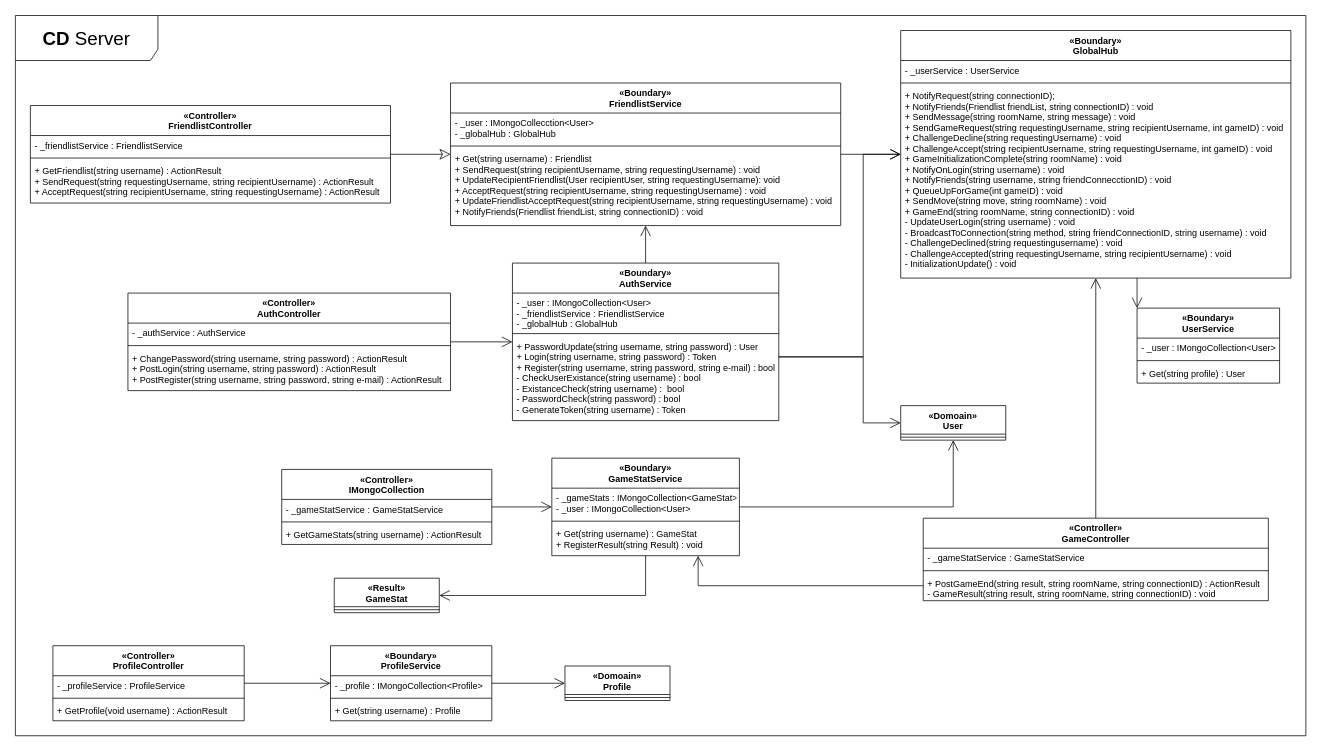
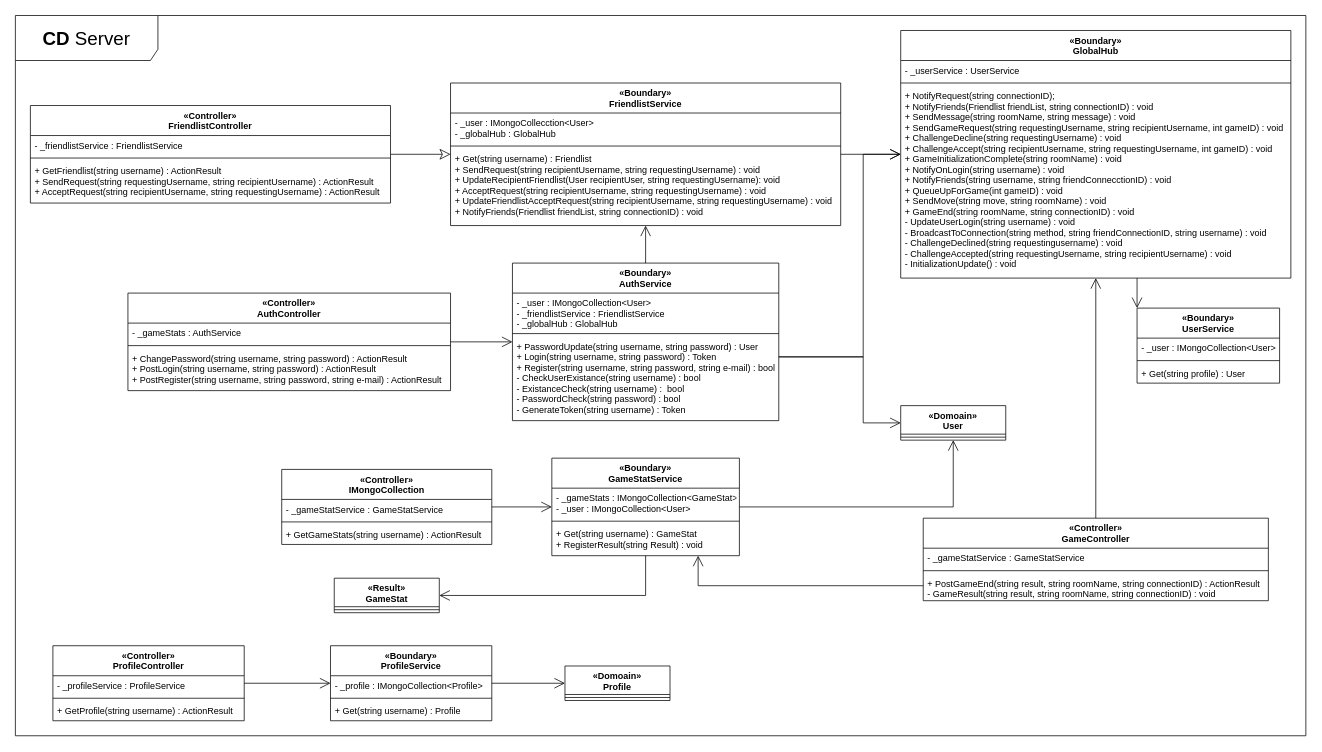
node "- _authService : AuthService": label "- _authService : AuthService" -> "- _gameStats : AuthService"
node "+ GetProfile(void username) : ActionResult": label "+ GetProfile(void username) : ActionResult" -> "+ GetProfile(string username) : ActionResult"
